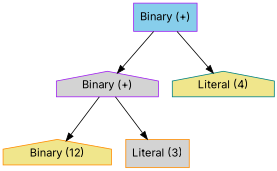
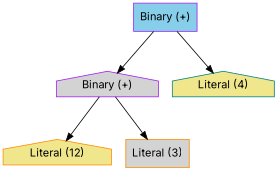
node "Binary (12)": label "Binary (12)" -> "Literal (12)"
